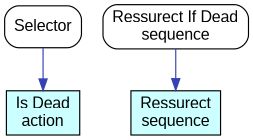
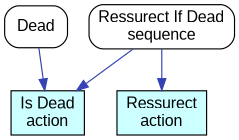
node "Selector": label "Selector" -> "Dead"
edge "Ressurect If Dead sequence" -> "Is Dead action": added
node "Ressurect sequence": label "Ressurect sequence" -> "Ressurect action"
